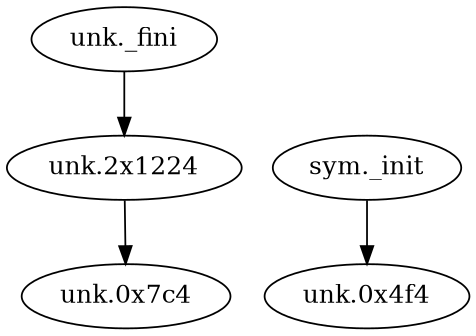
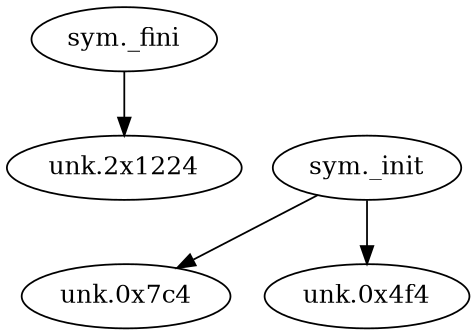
node "unk._fini": label "unk._fini" -> "sym._fini"
edge "unk.2x1224" -> "unk.0x7c4": now "sym._init" -> "unk.0x7c4"
